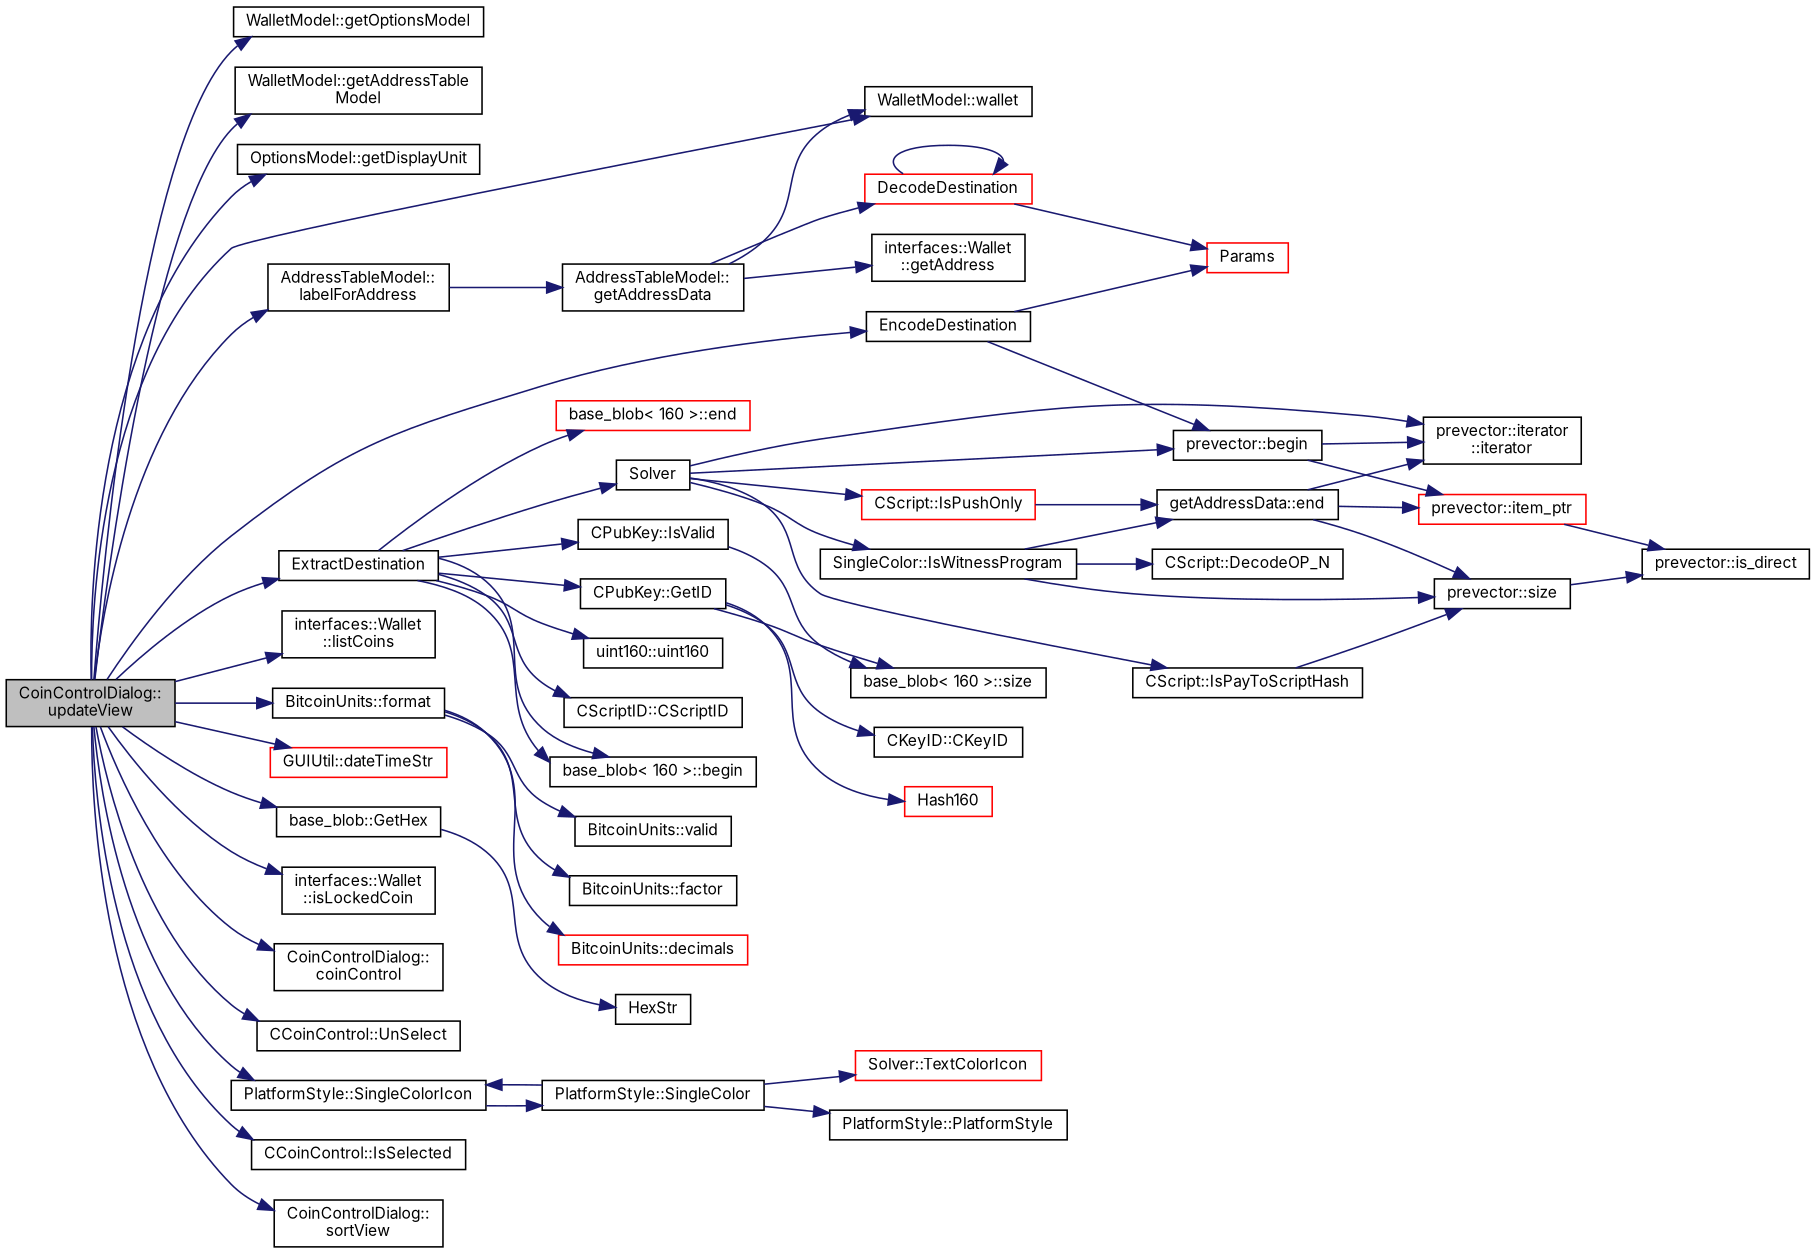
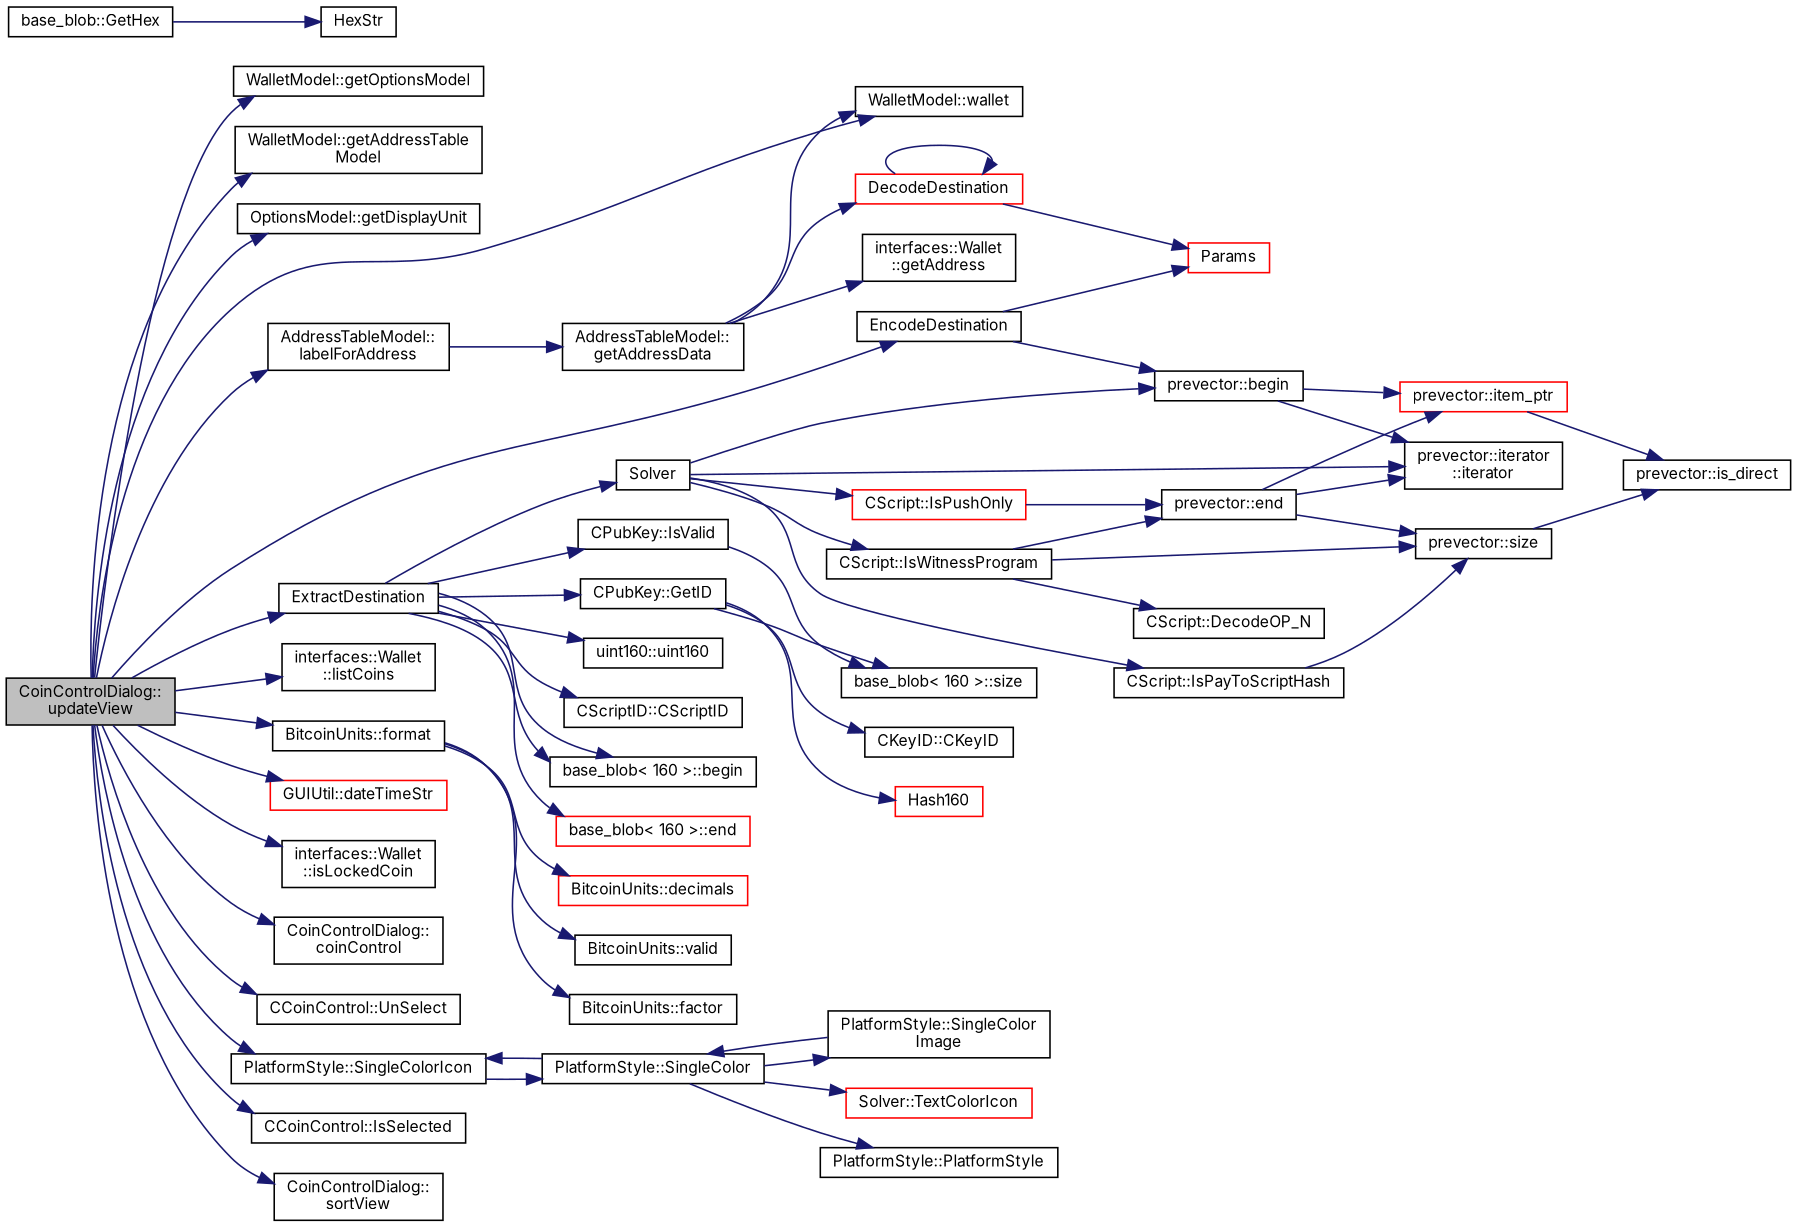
node "getAddressData::end": label "getAddressData::end" -> "prevector::end"
node "SingleColor::IsWitnessProgram": label "SingleColor::IsWitnessProgram" -> "CScript::IsWitnessProgram"
edge "CoinControlDialog:: updateView" -> "base_blob::GetHex": removed
node "PlatformStyle::SingleColor Image": added
